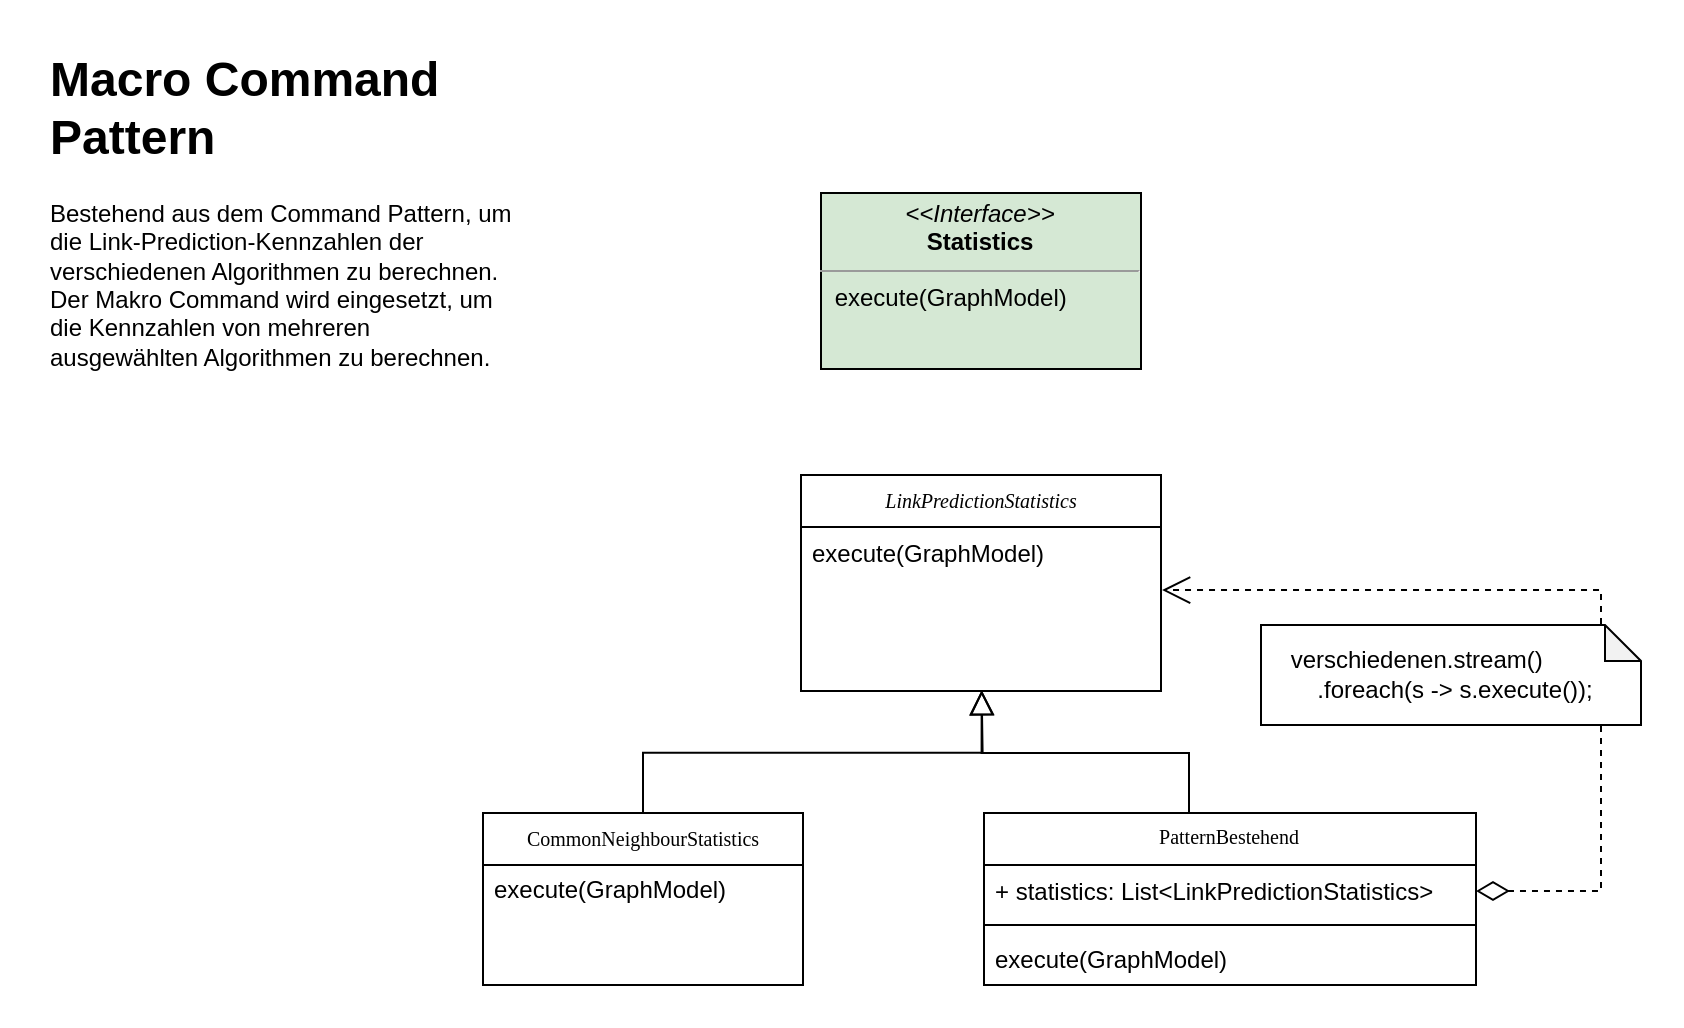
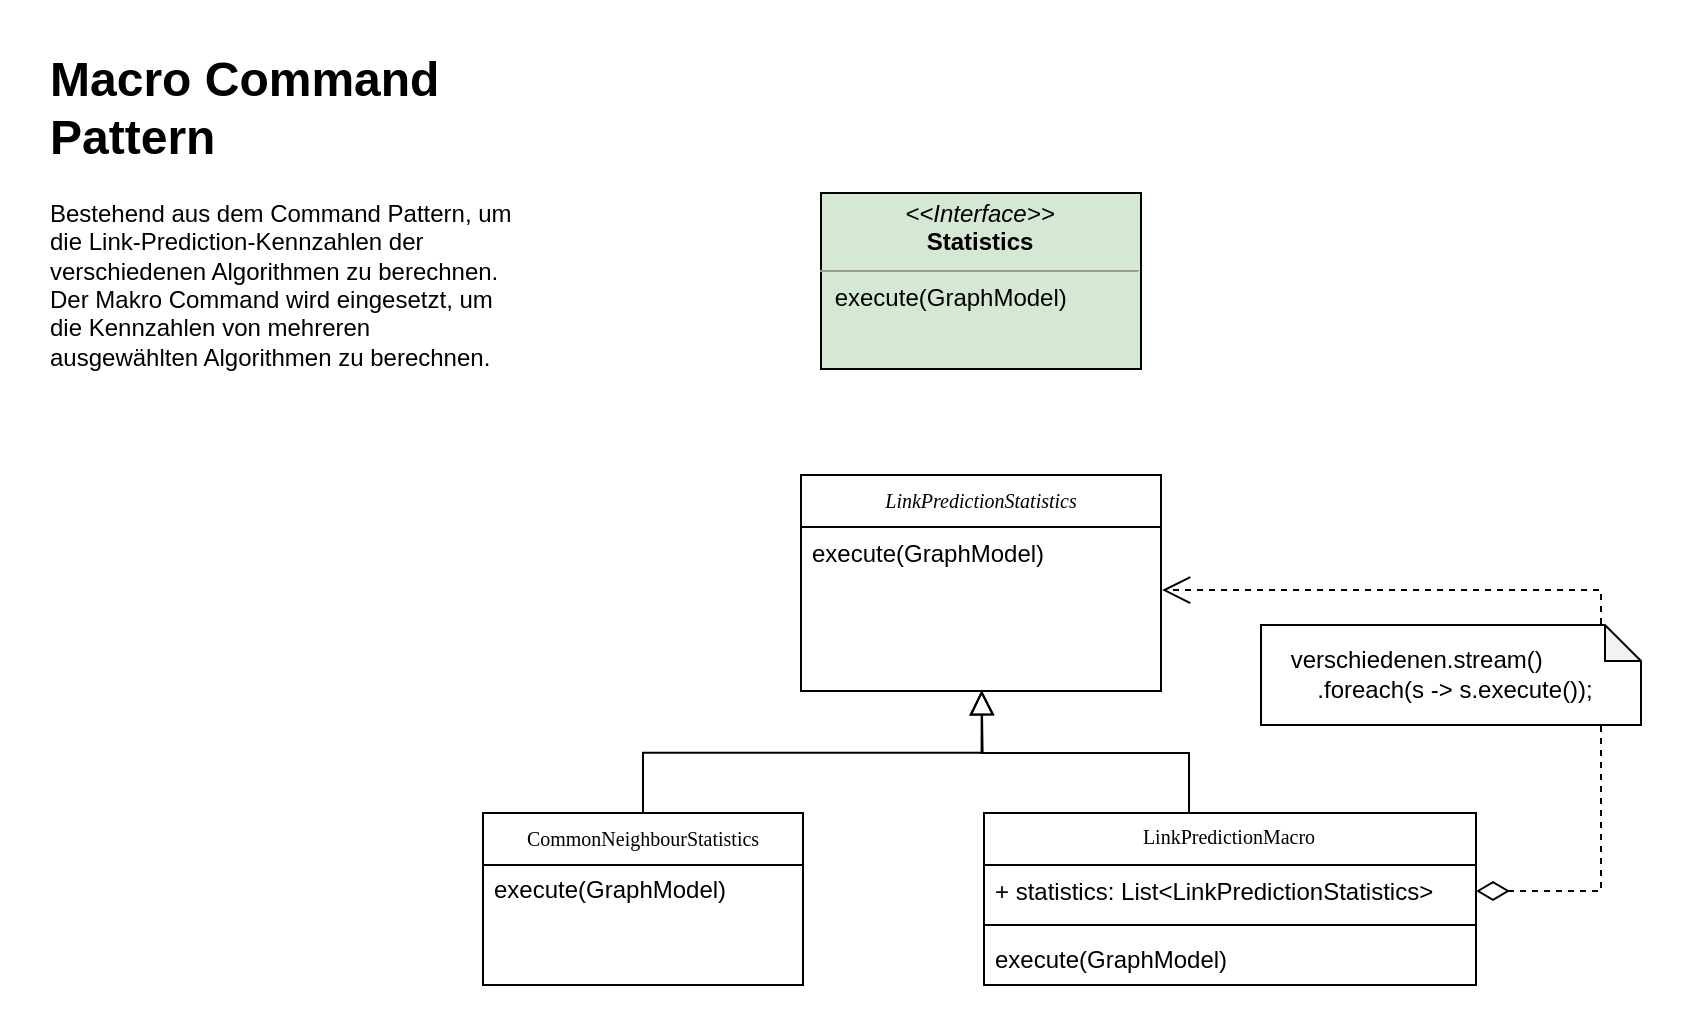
node "PatternBestehend": label "PatternBestehend" -> "LinkPredictionMacro"
